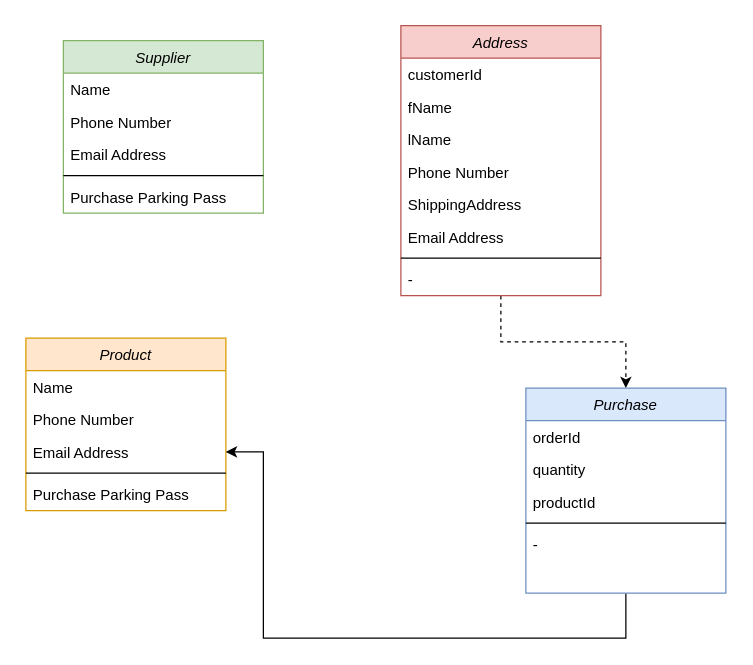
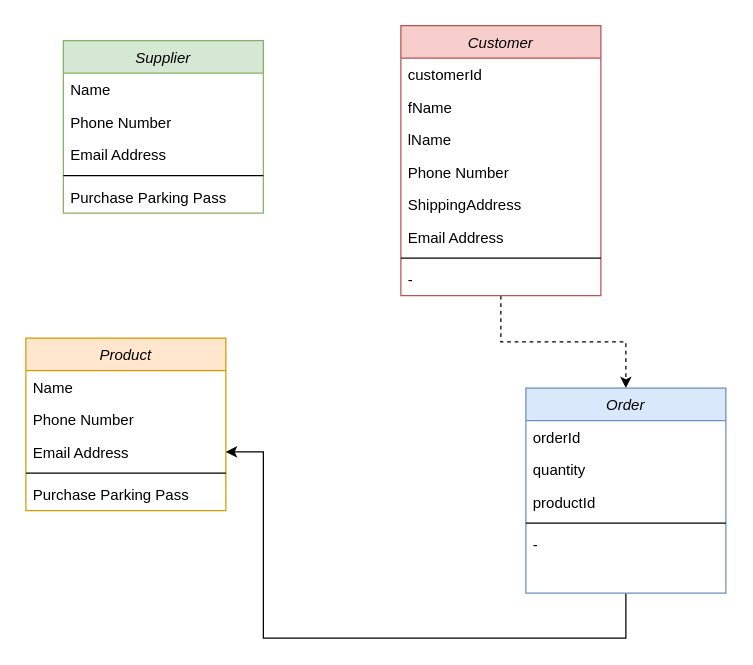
node "Address": label "Address" -> "Customer"
node "Purchase": label "Purchase" -> "Order"
